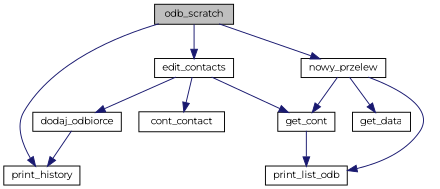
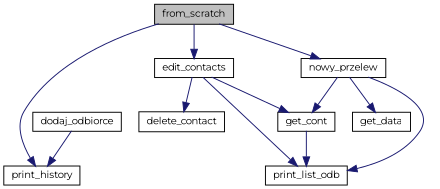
node "odb_scratch": label "odb_scratch" -> "from_scratch"
edge "edit_contacts" -> "dodaj_odbiorce": now "edit_contacts" -> "print_list_odb"
node "cont_contact": label "cont_contact" -> "delete_contact"
